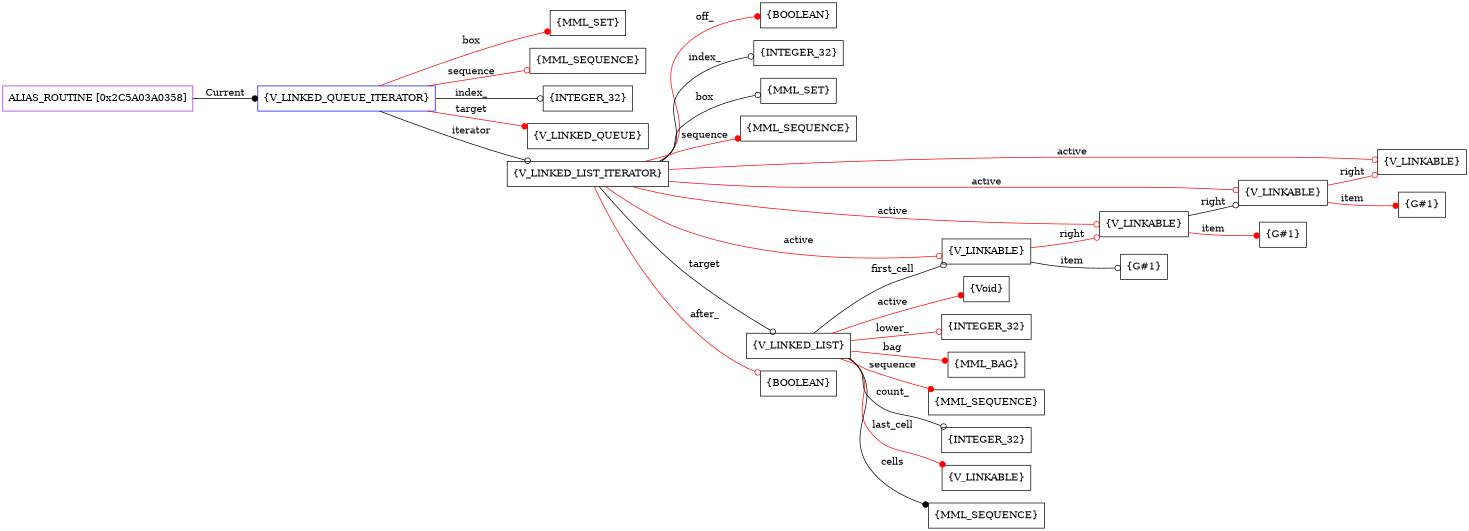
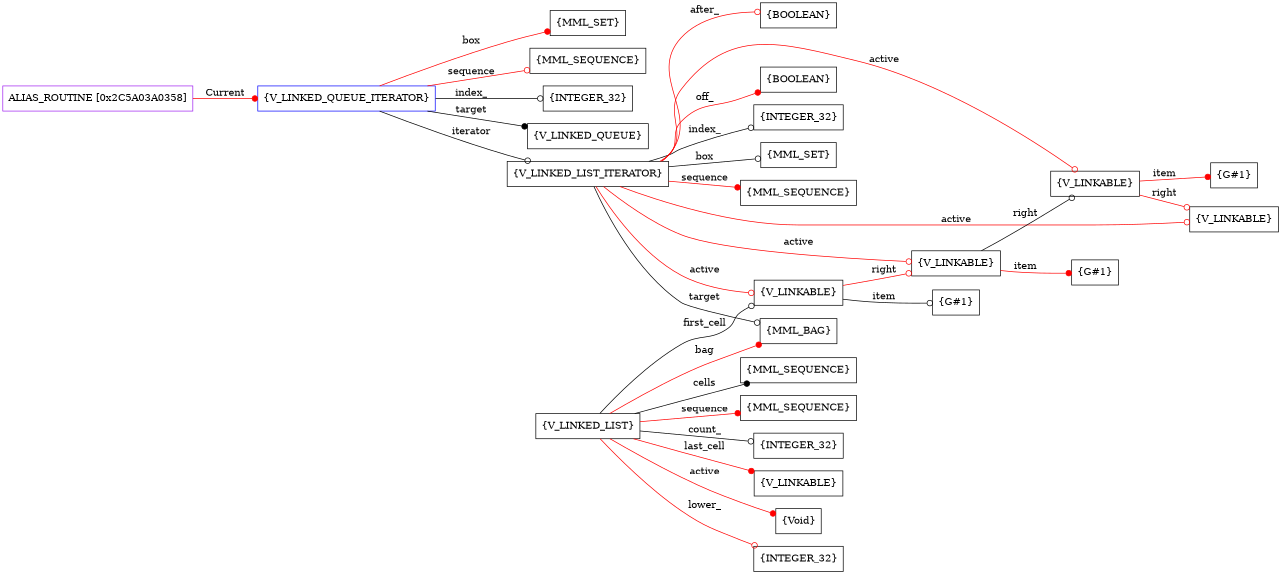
edge "ALIAS_ROUTINE [0x2C5A03A0358]" -> "{V_LINKED_QUEUE_ITERATOR}": color black -> red
edge "{V_LINKED_QUEUE_ITERATOR}" -> "{V_LINKED_QUEUE}": color red -> black
edge "{V_LINKED_LIST_ITERATOR}" -> "{V_LINKED_LIST}": now "{V_LINKED_LIST_ITERATOR}" -> "{MML_BAG}"
